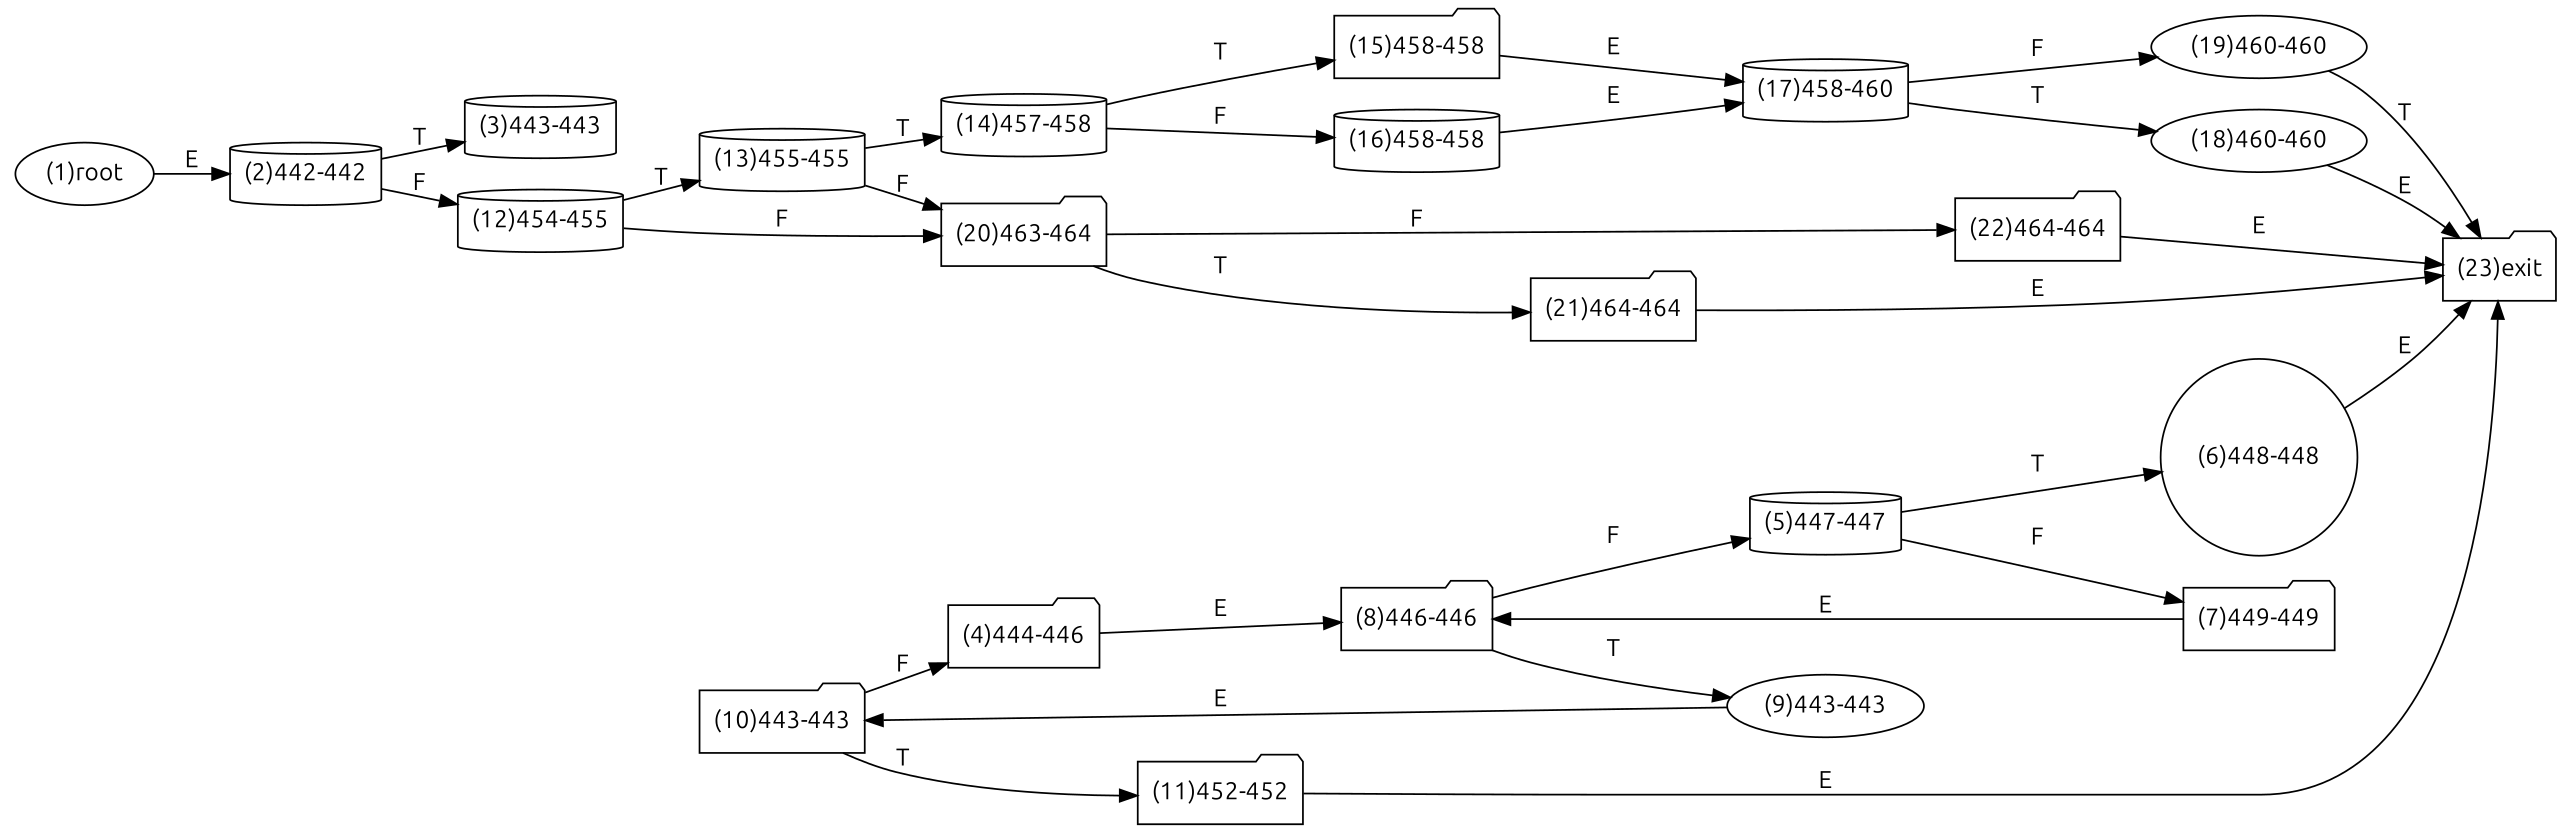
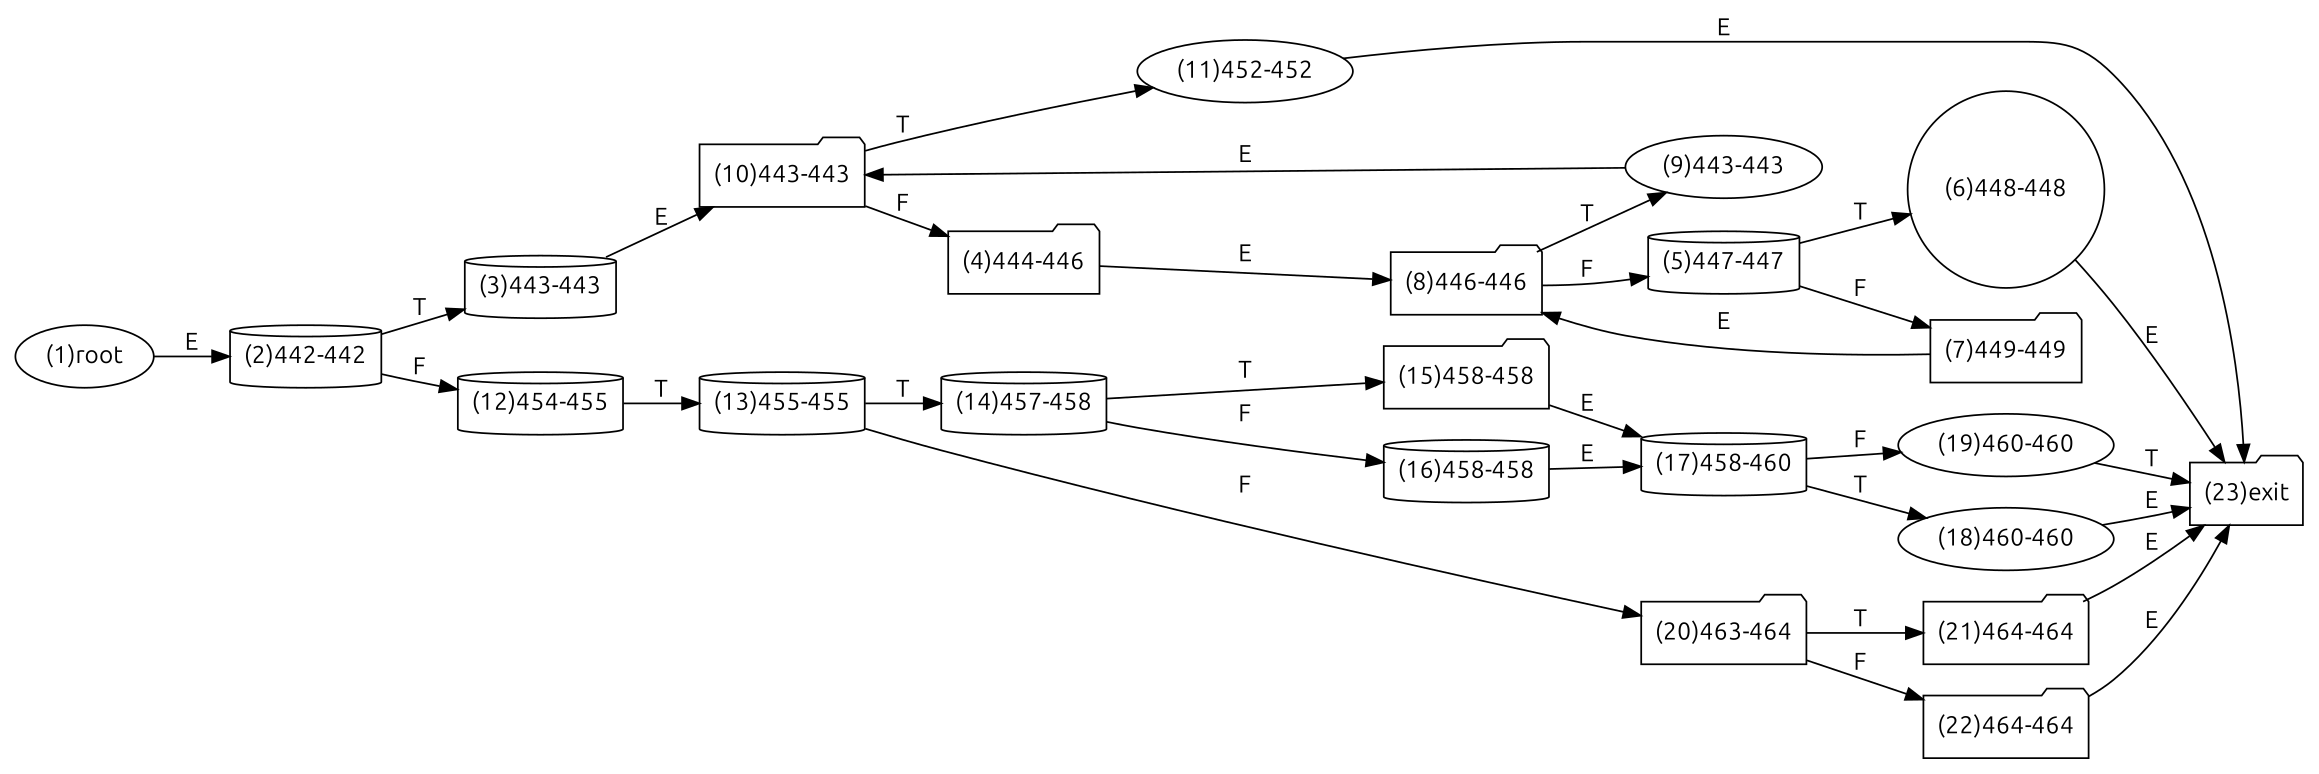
edge "(12)454-455" -> "(20)463-464": removed, label "F"
edge "(3)443-443" -> "(10)443-443": added, label "E"
node "(11)452-452": shape folder -> ellipse
